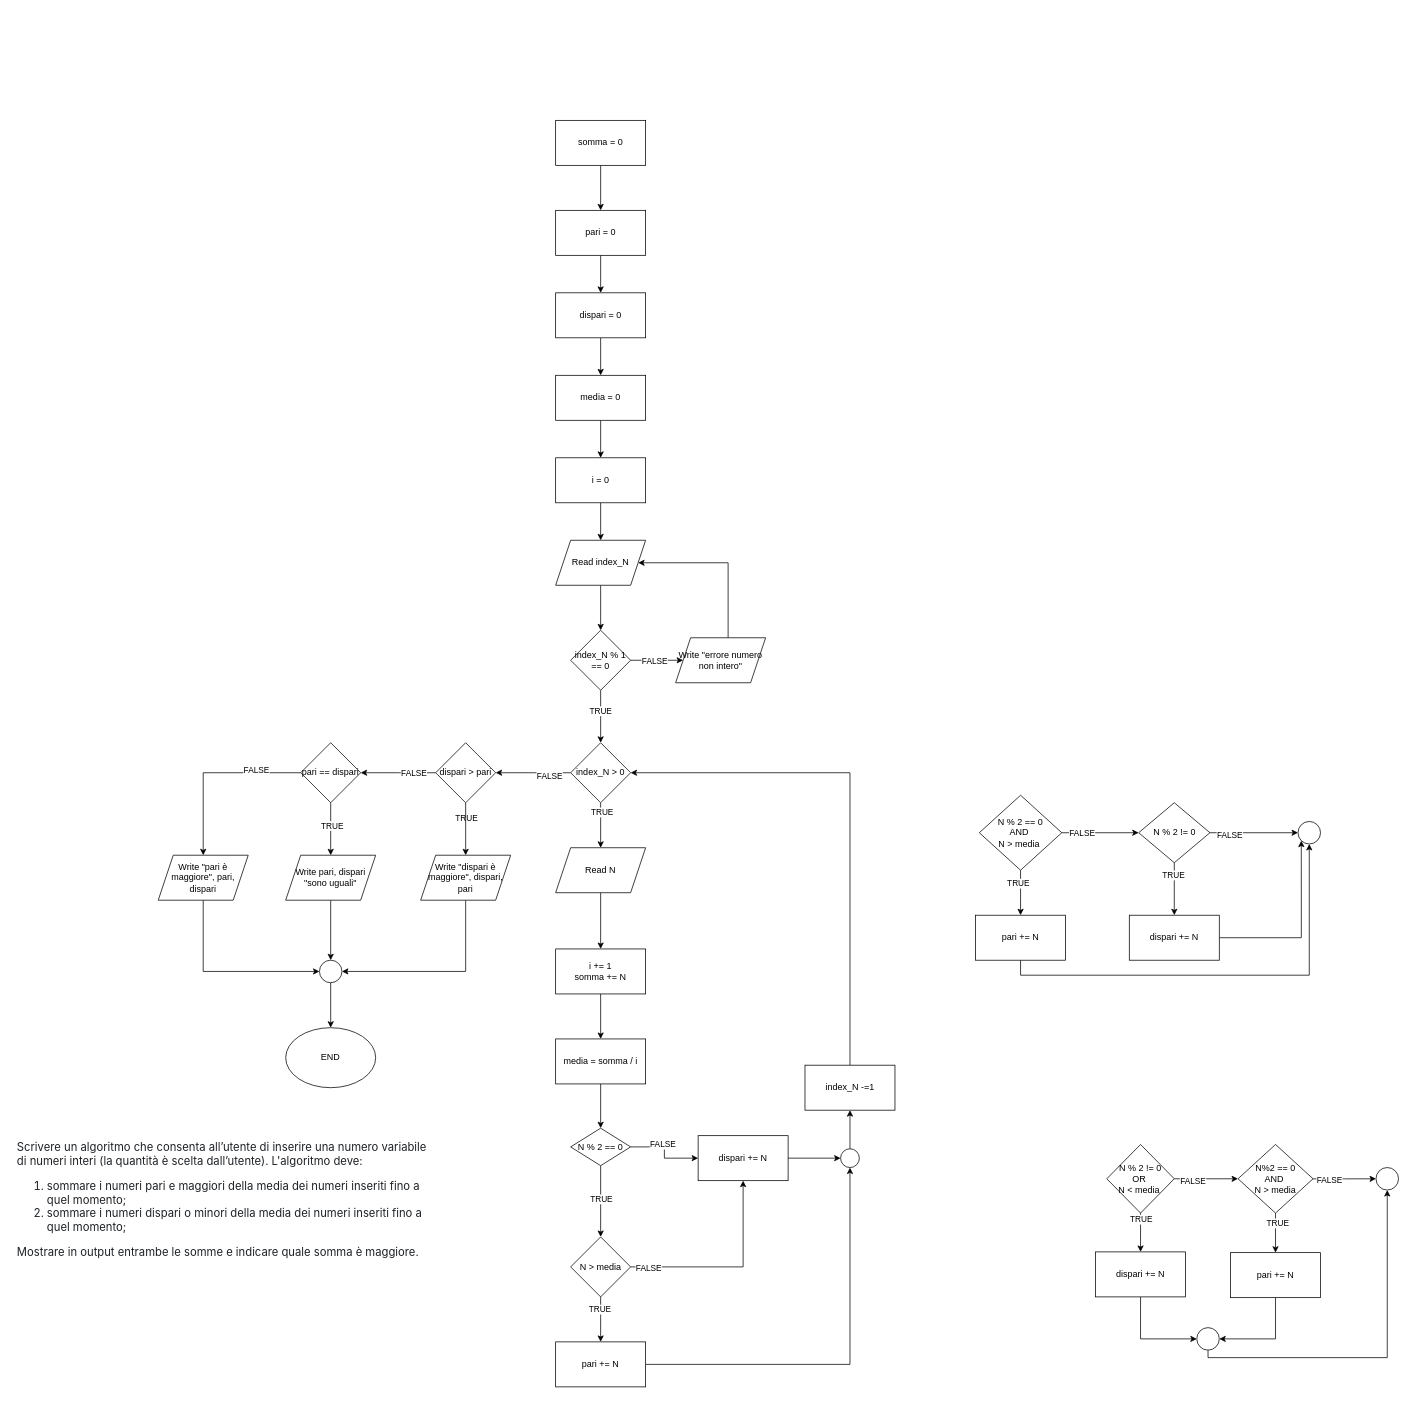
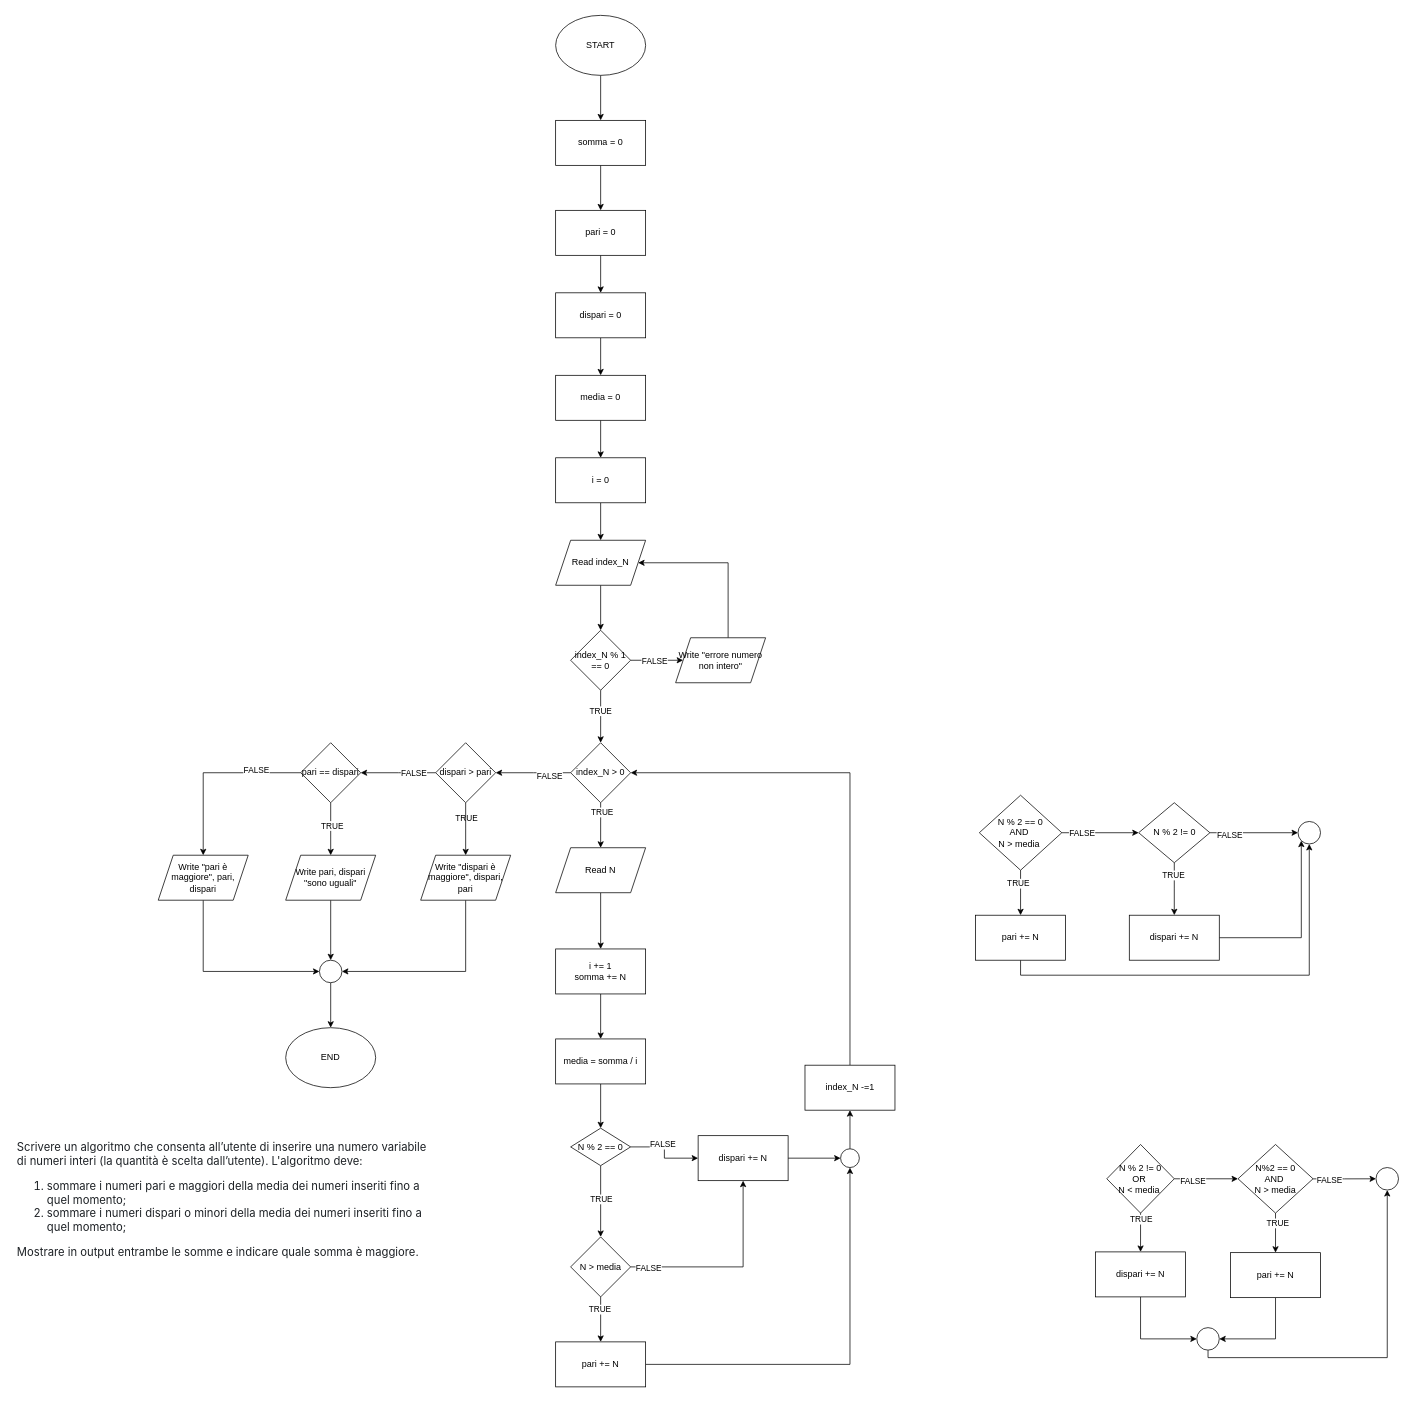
node "START": added
edge "START" -> "somma = 0": added
